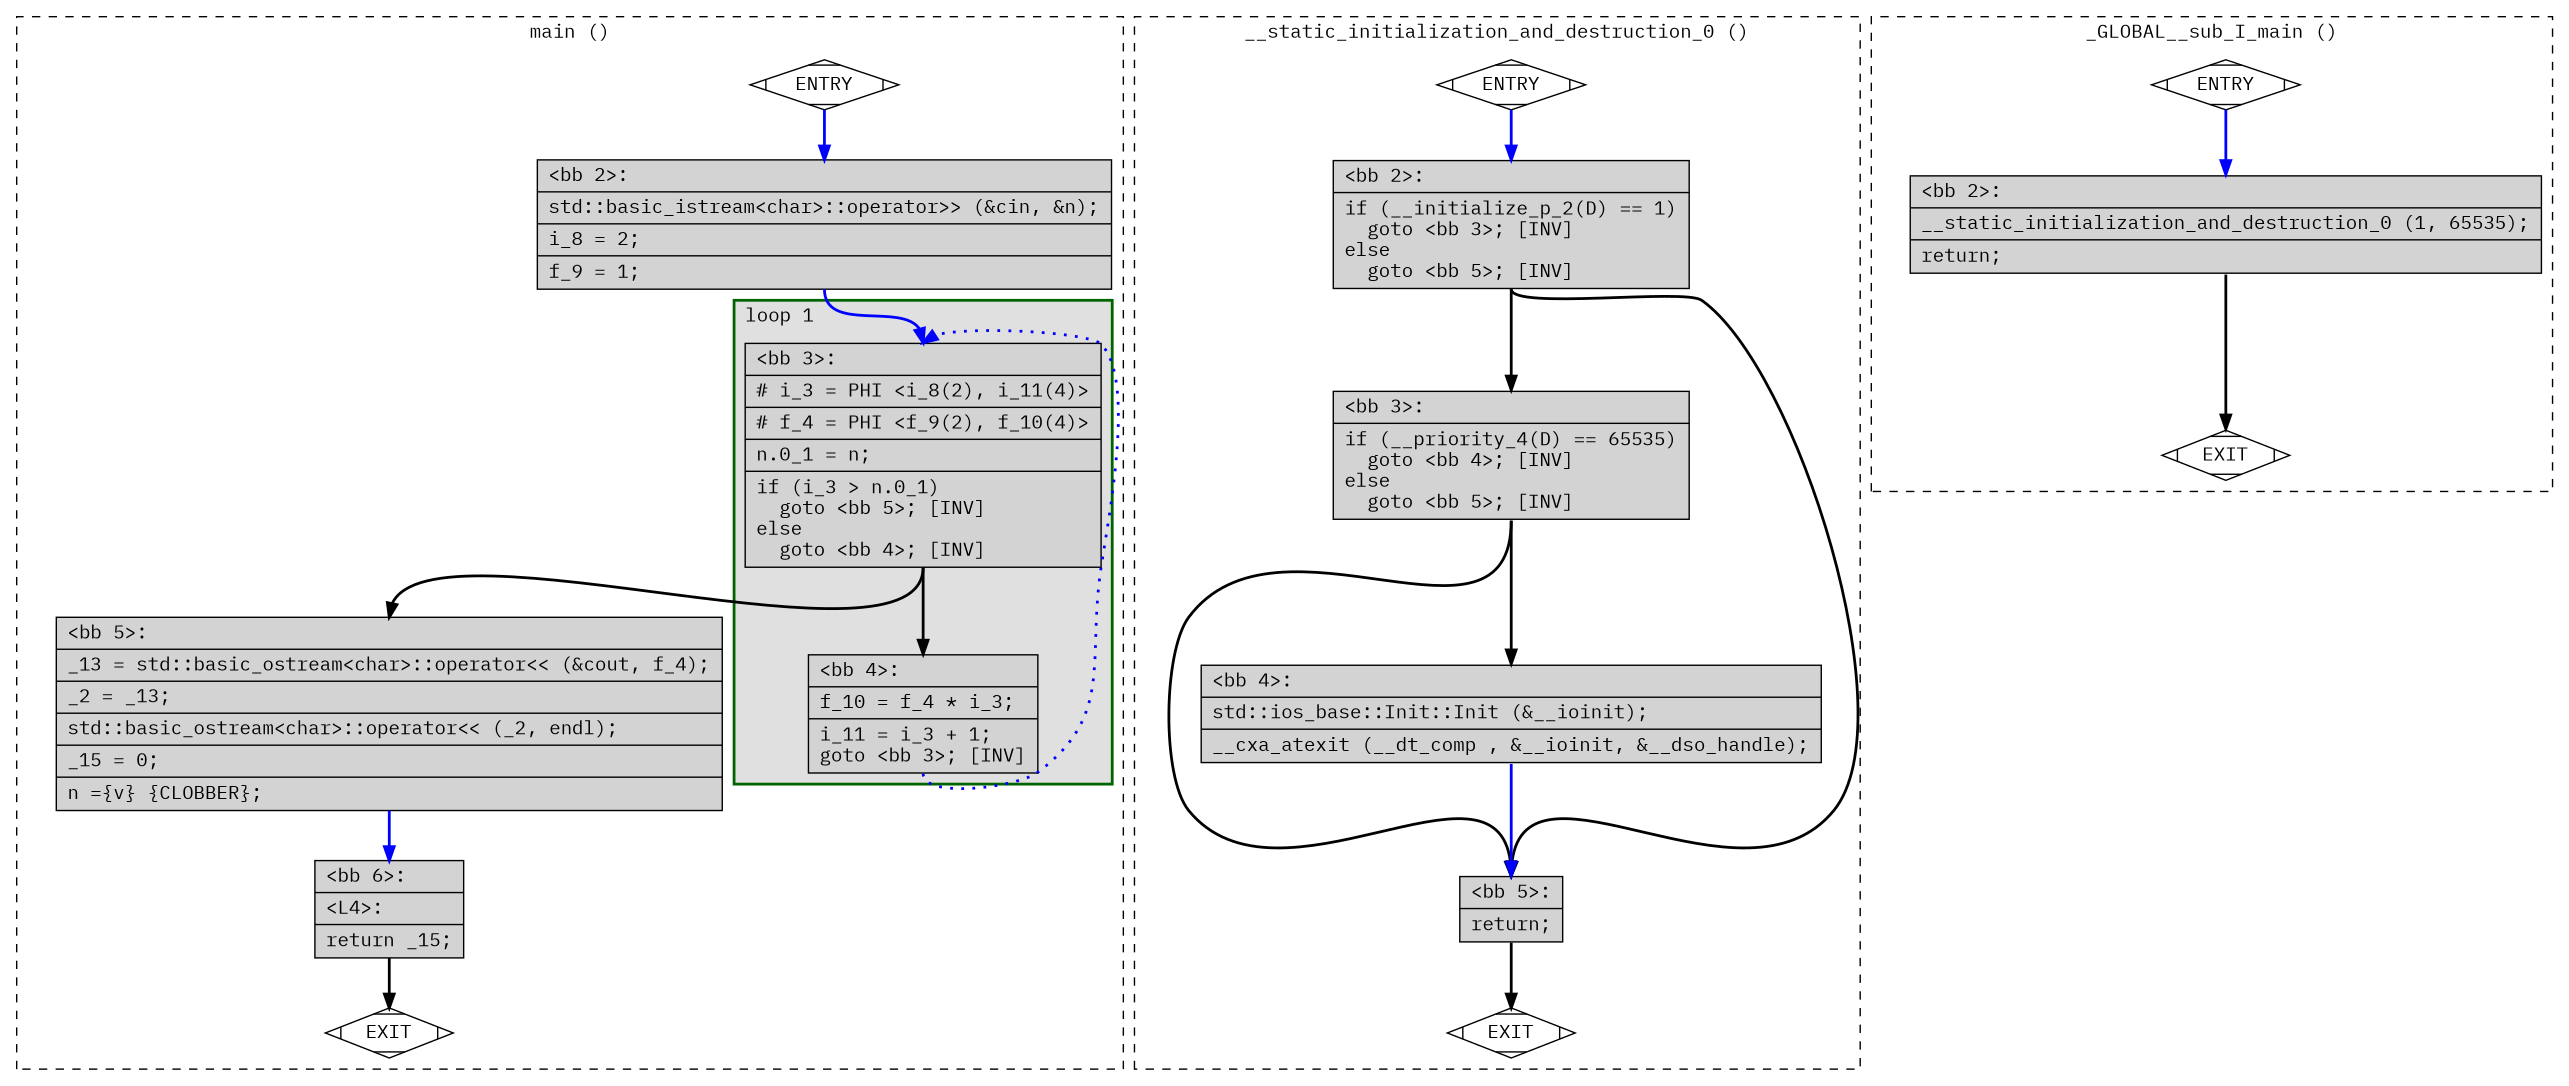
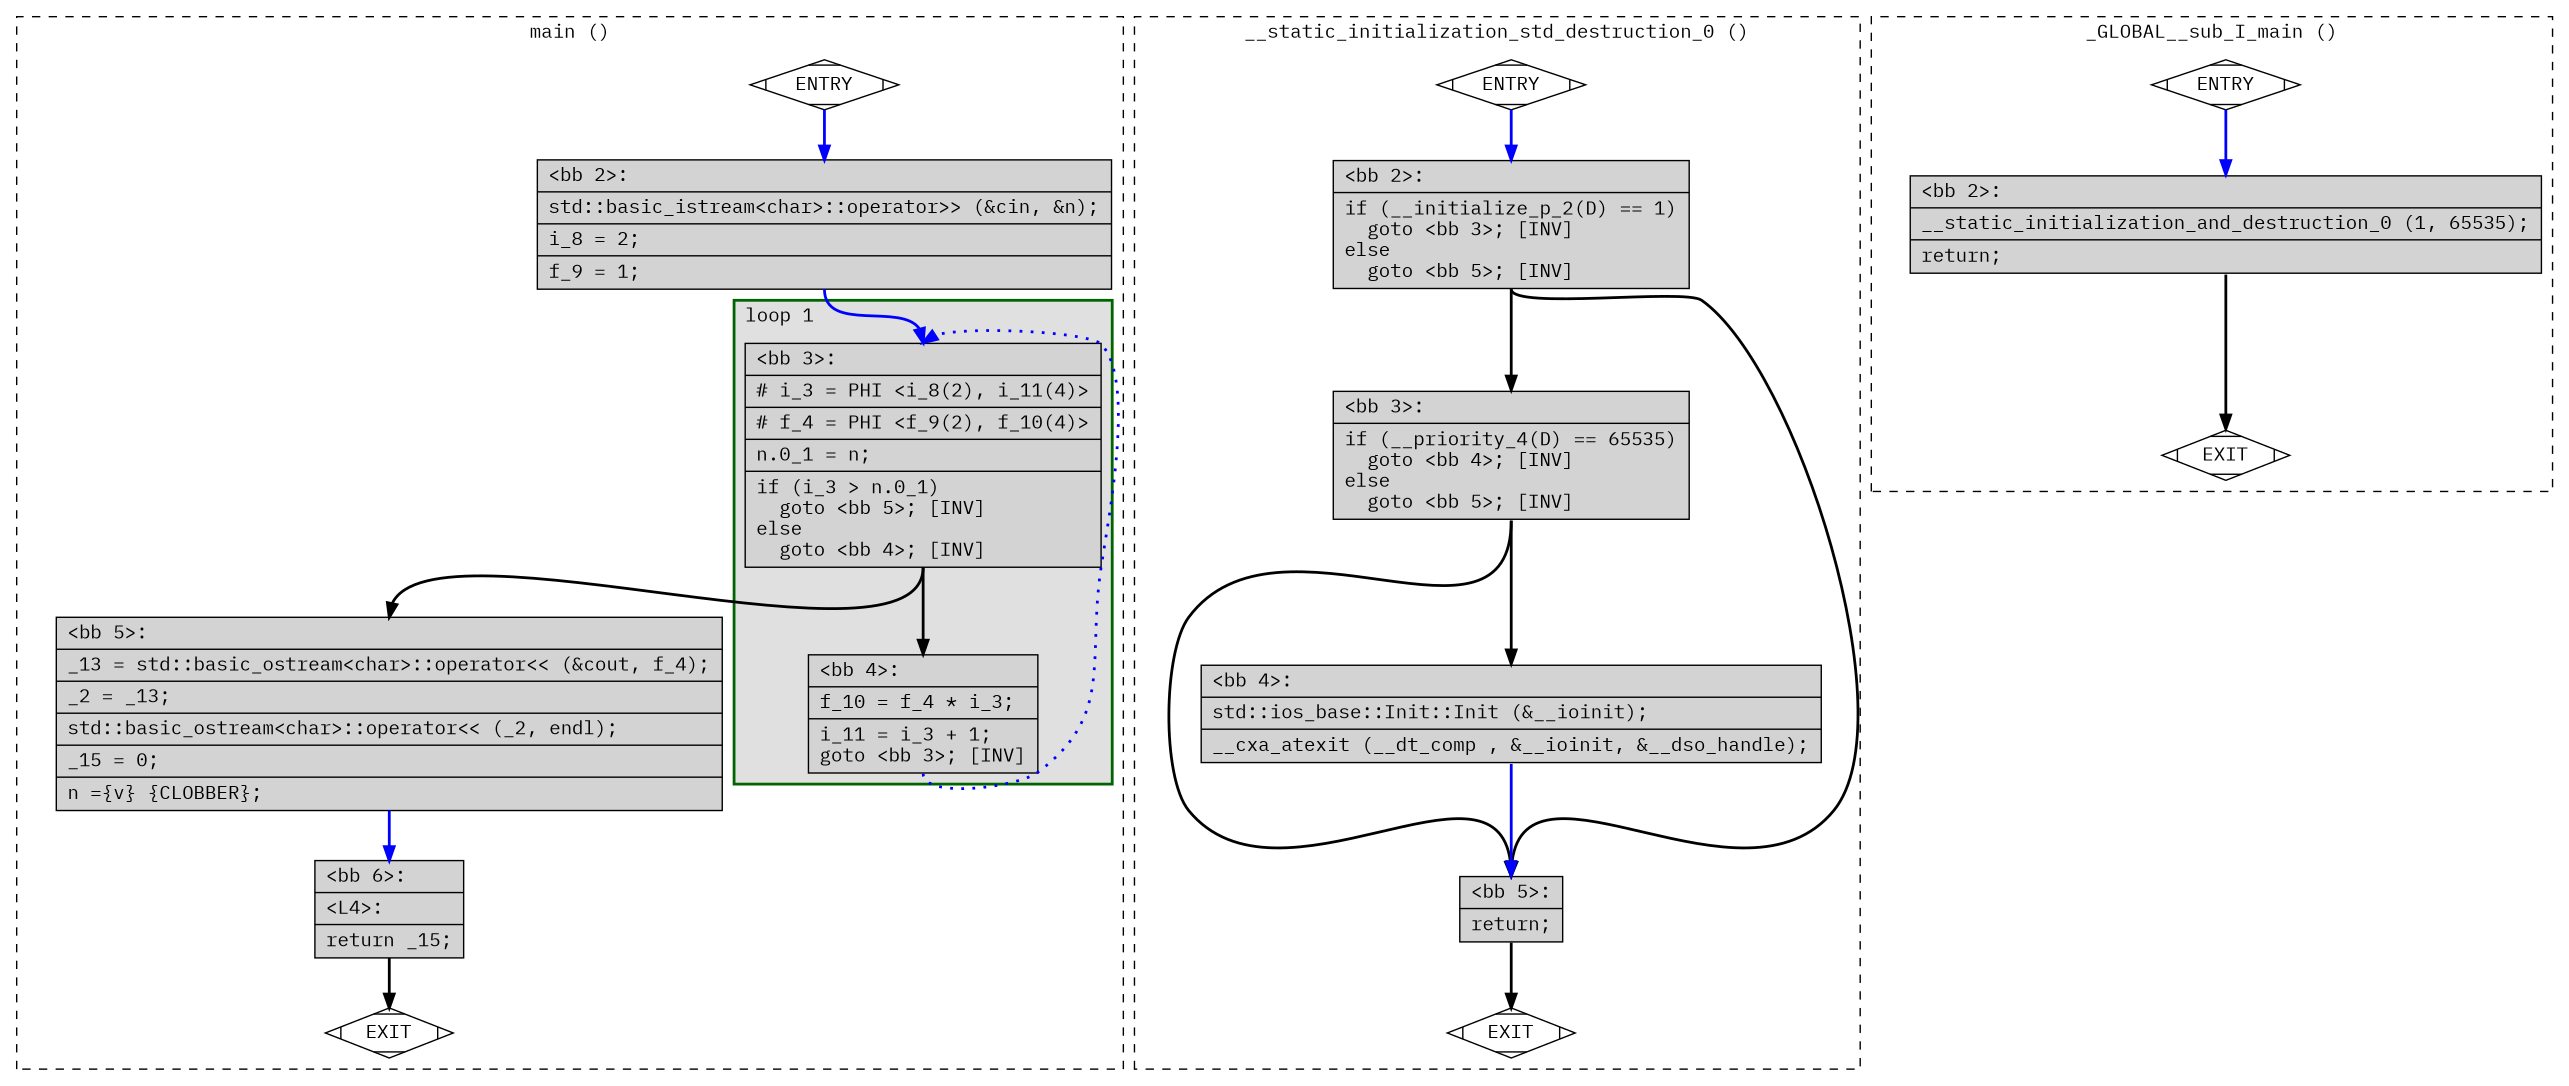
cluster "__static_initialization_and_destruction_0 ()": label "__static_initialization_and_destruction_0 ()" -> "__static_initialization_std_destruction_0 ()"
